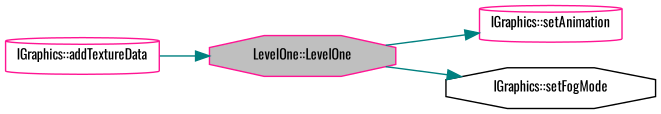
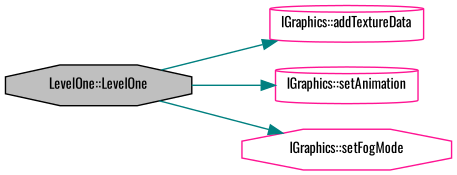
edge "IGraphics::addTextureData" -> "LevelOne::LevelOne": reversed
node "LevelOne::LevelOne": color deeppink -> black
node "IGraphics::setFogMode": color black -> deeppink
